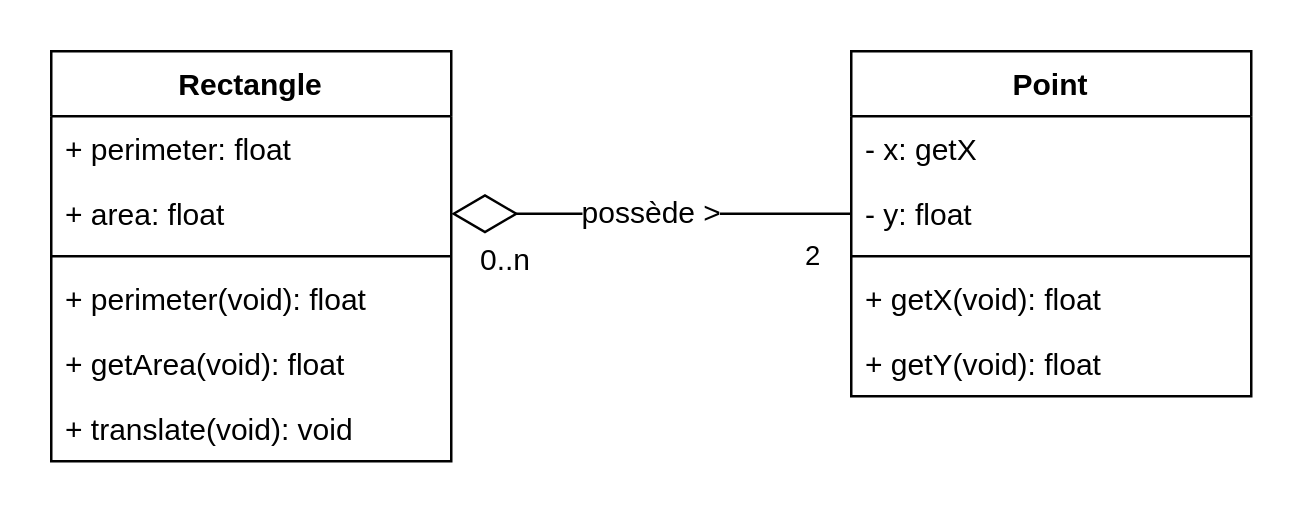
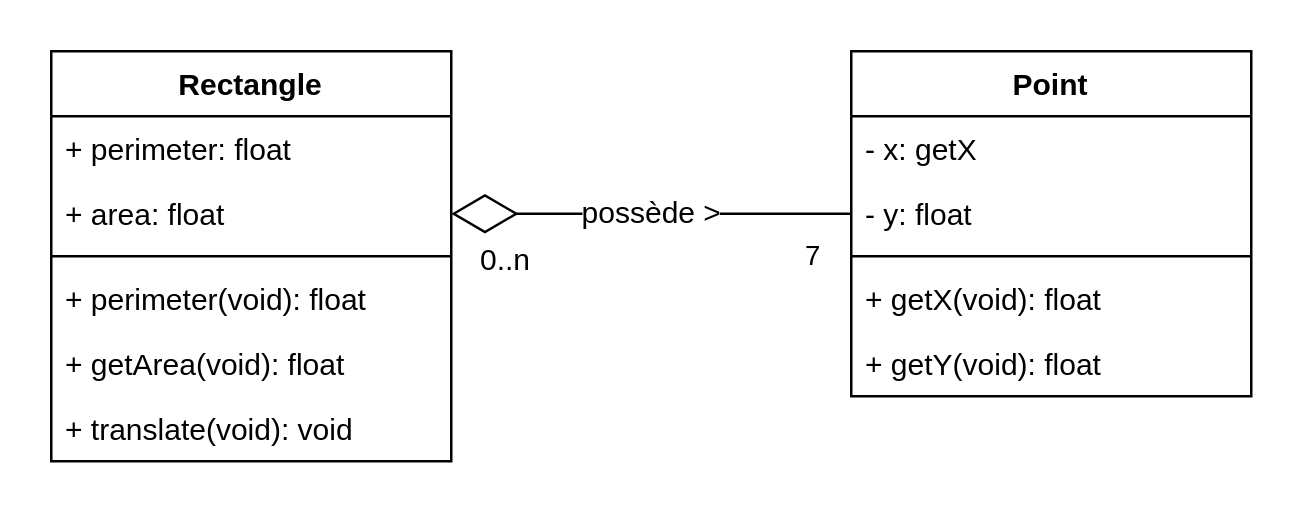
node "2": label "2" -> "7"
